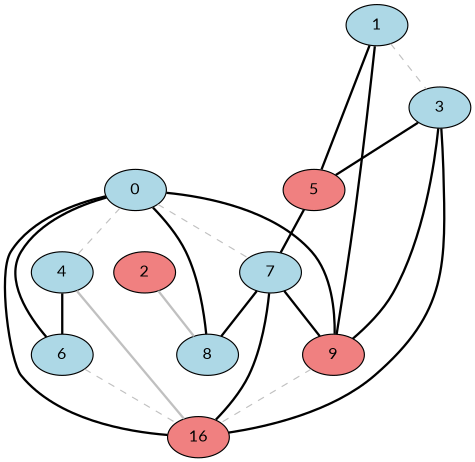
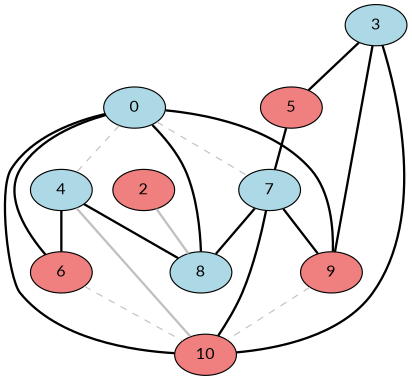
node "1": removed
edge "4" -- "8": added
node "6": fillcolor lightblue -> lightcoral
node "16": label "16" -> "10"
